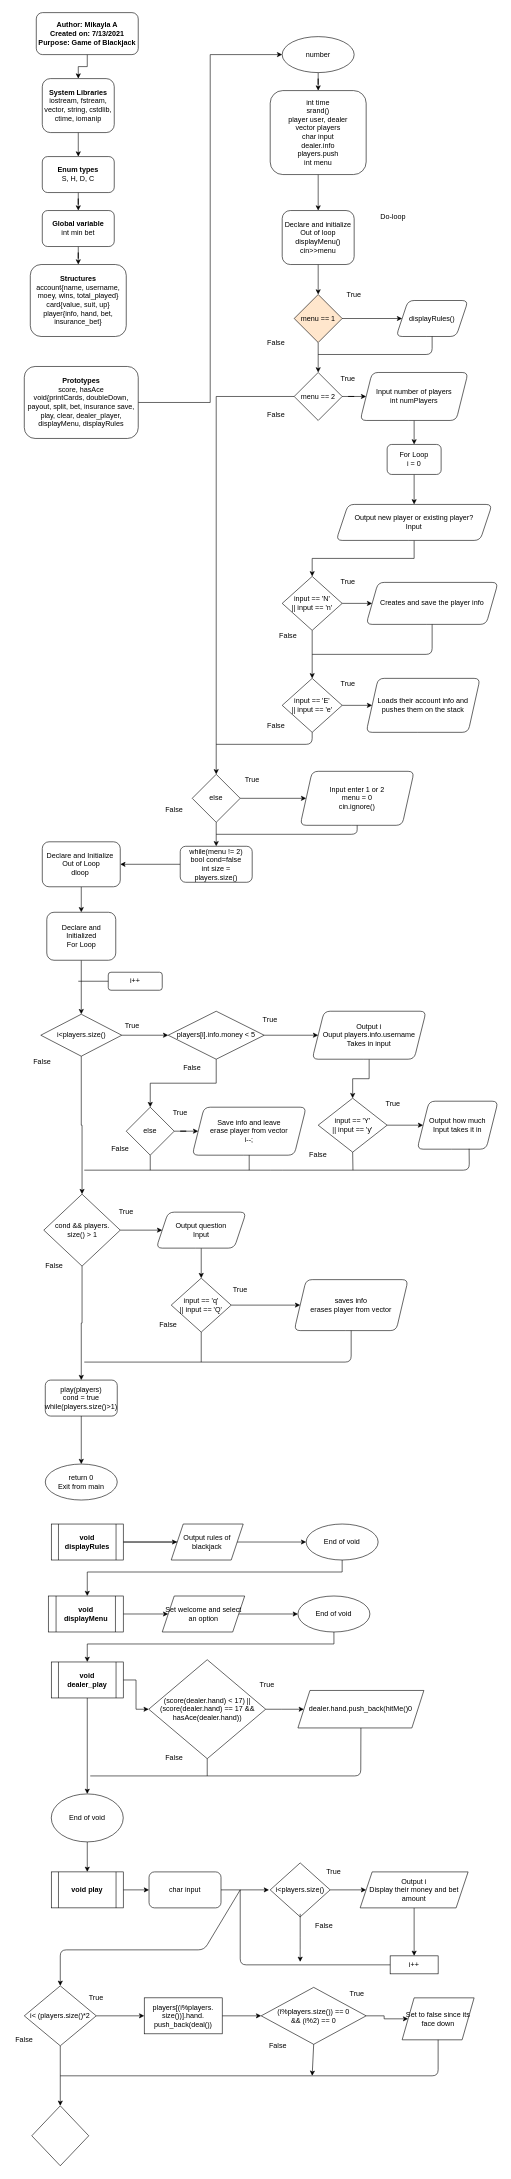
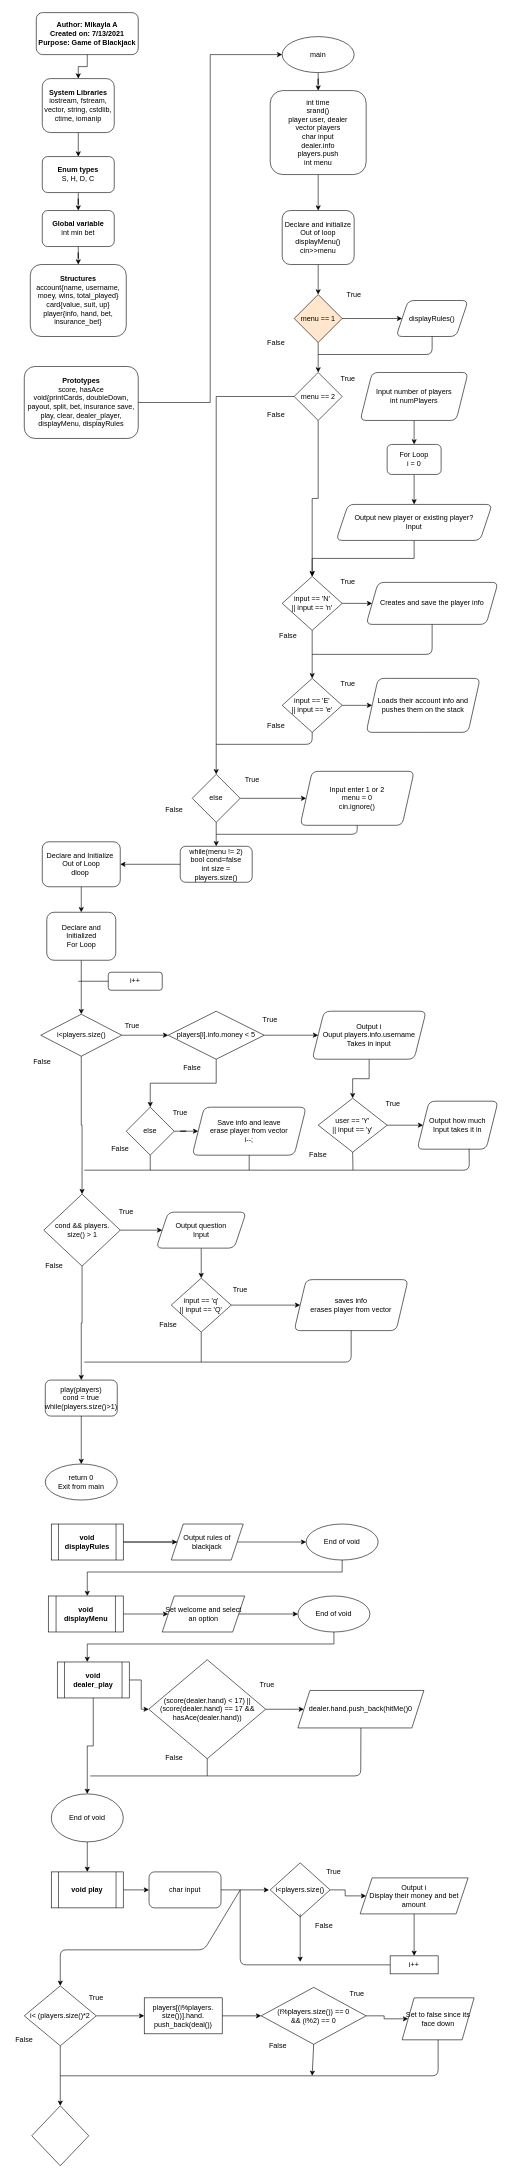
node "number": label "number" -> "main"
node "Do-loop": removed
edge "menu == 2" -> "Input number of players int numPlayers": now "menu == 2" -> "input == 'N' || input == 'n'"
node "input == 'Y' || input == 'y'": label "input == 'Y' || input == 'y'" -> "user == 'Y' || input == 'y'"
node "void dealer_play": moved (87, 1680) -> (93, 1680)
node "Output i Display their money and bet amount": moved (414, 1890) -> (414, 1896)
